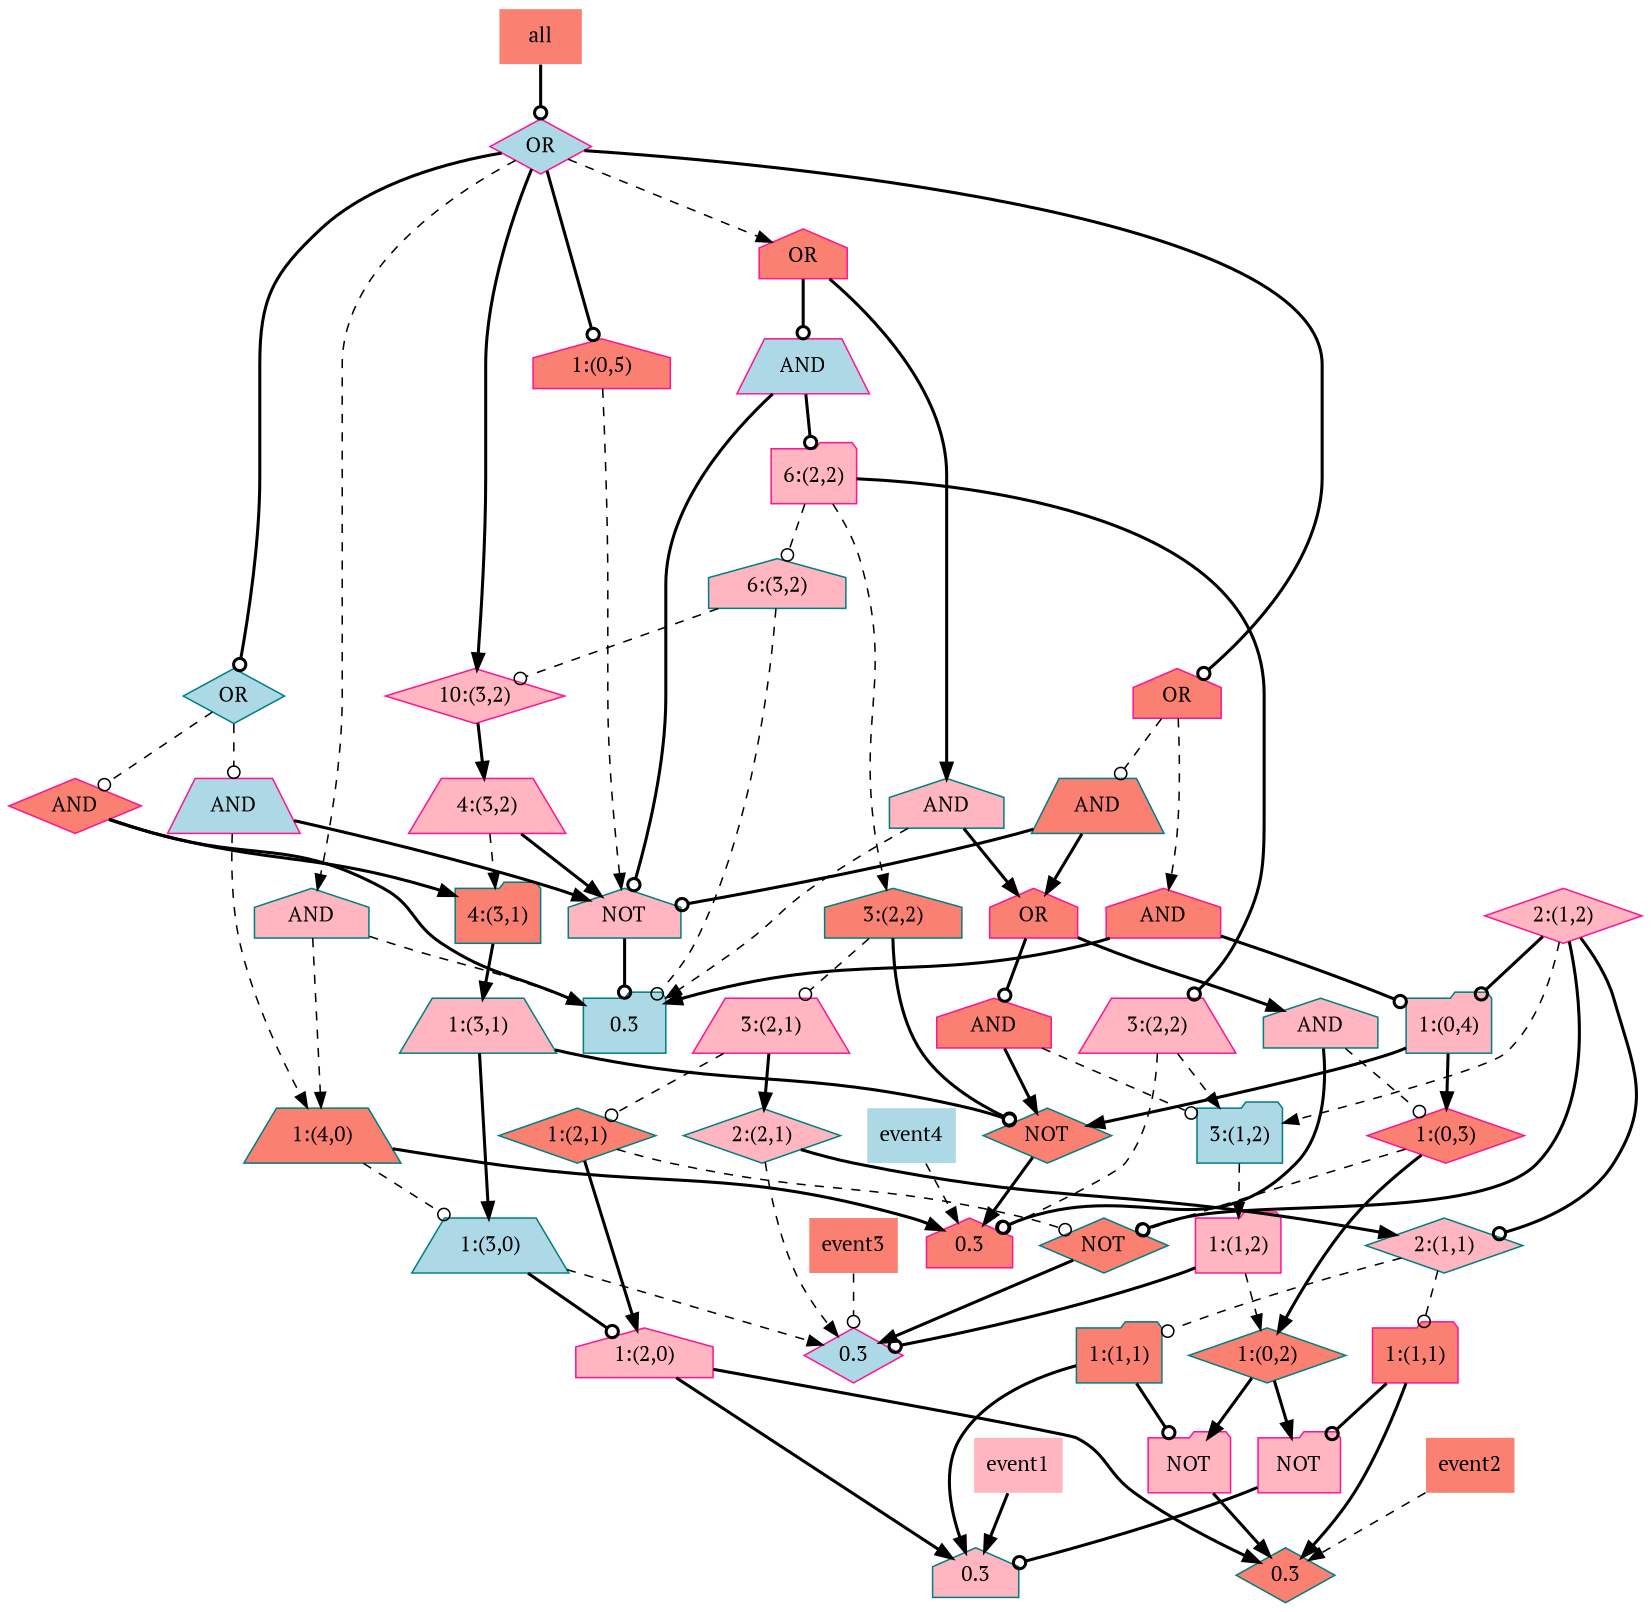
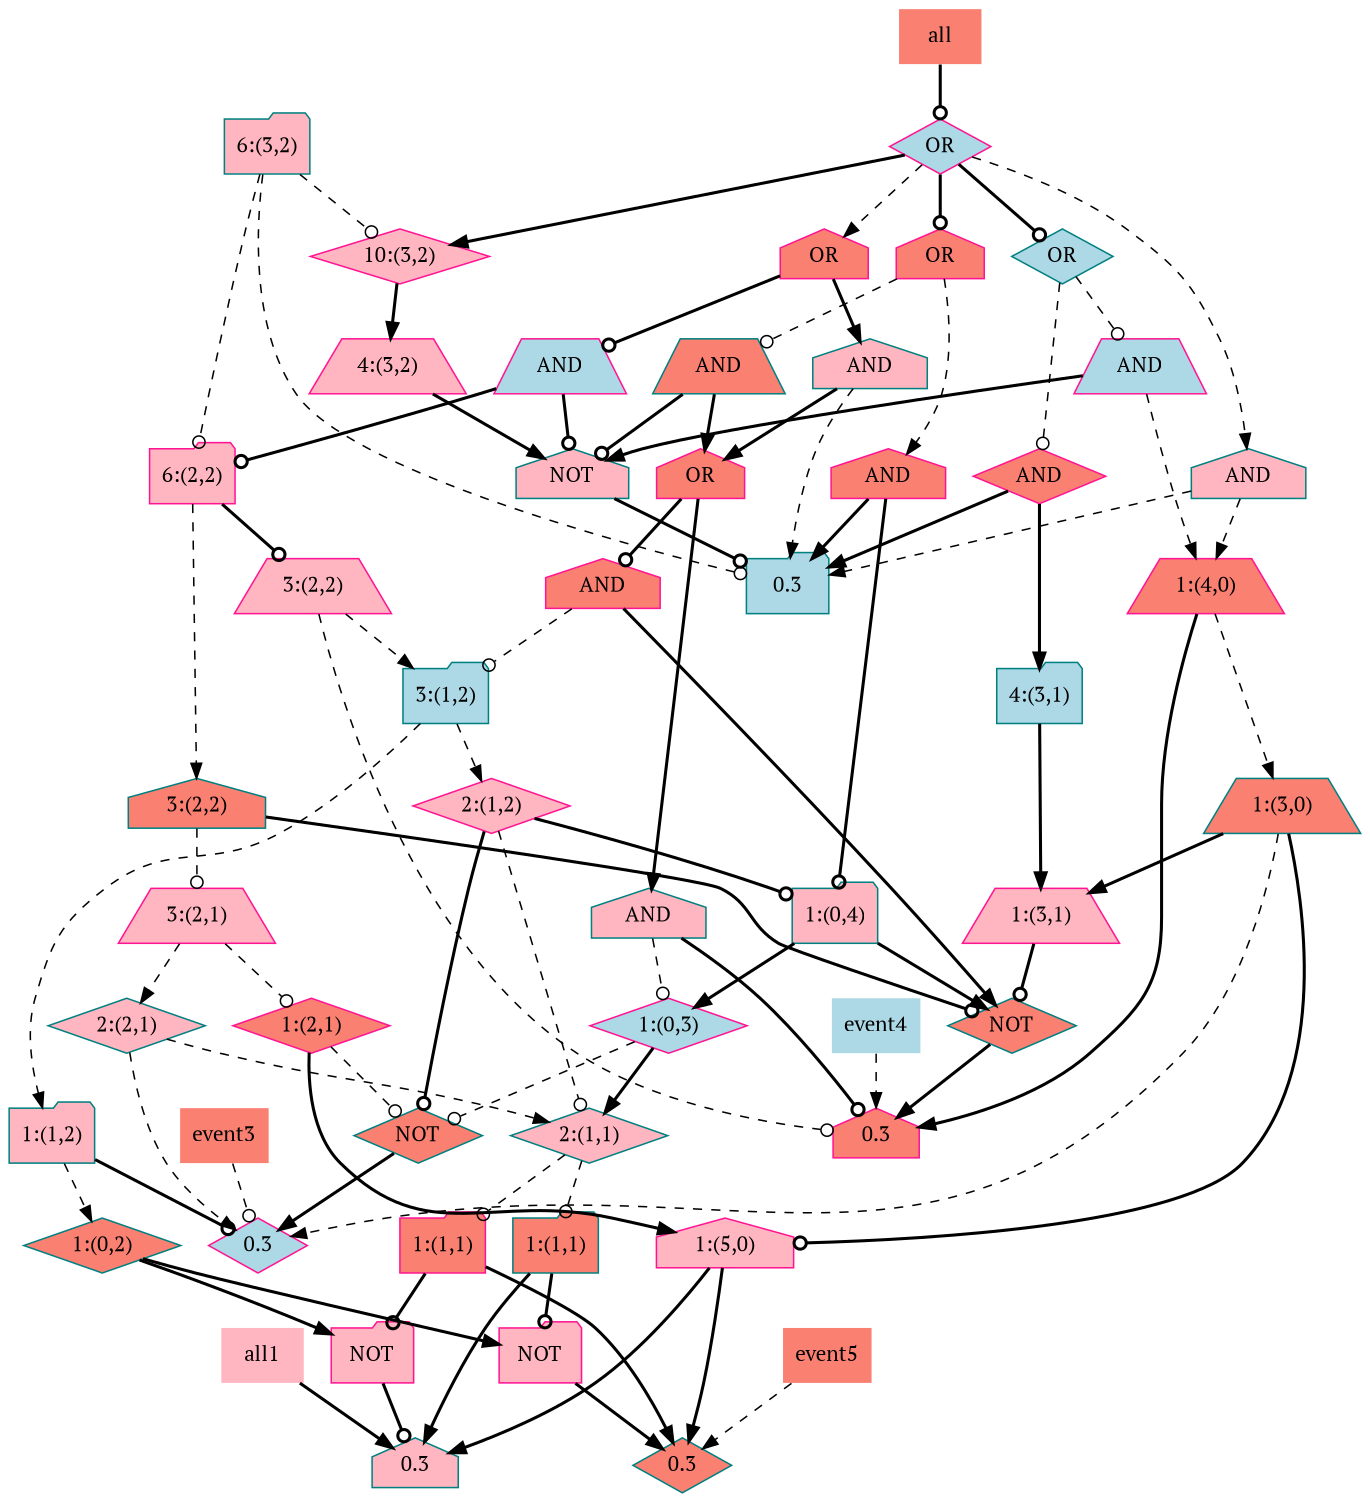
node "1:(0,5)": removed
edge "6:(2,2)" -> "6:(3,2)": reversed
node "6:(3,2)": shape house -> folder
edge "4:(3,2)" -> "4:(3,1)": removed
node "4:(3,1)": fillcolor salmon -> lightblue
node "1:(3,1)": color teal -> deeppink
edge "3:(2,1)" -> "2:(2,1)": style bold -> dashed
edge "2:(1,2)" -> "3:(1,2)": reversed
edge "2:(1,2)" -> "2:(1,1)": style bold -> dashed
edge "1:(3,1)" -> "1:(3,0)": reversed
node "1:(4,0)": color teal -> deeppink
node "1:(2,1)": color teal -> deeppink
node "1:(0,3)": fillcolor salmon -> lightblue
edge "1:(4,0)" -> "1:(3,0)": arrowhead odot -> normal
edge "2:(2,1)" -> "2:(1,1)": style bold -> dashed
edge "1:(0,3)" -> "1:(0,2)": now "1:(0,3)" -> "2:(1,1)"
node "1:(3,0)": fillcolor lightblue -> salmon
node "1:(1,2)": color deeppink -> teal
node "1:(2,0)": label "1:(2,0)" -> "1:(5,0)"
node "event1": label "event1" -> "all1"
node "event2": label "event2" -> "event5"
